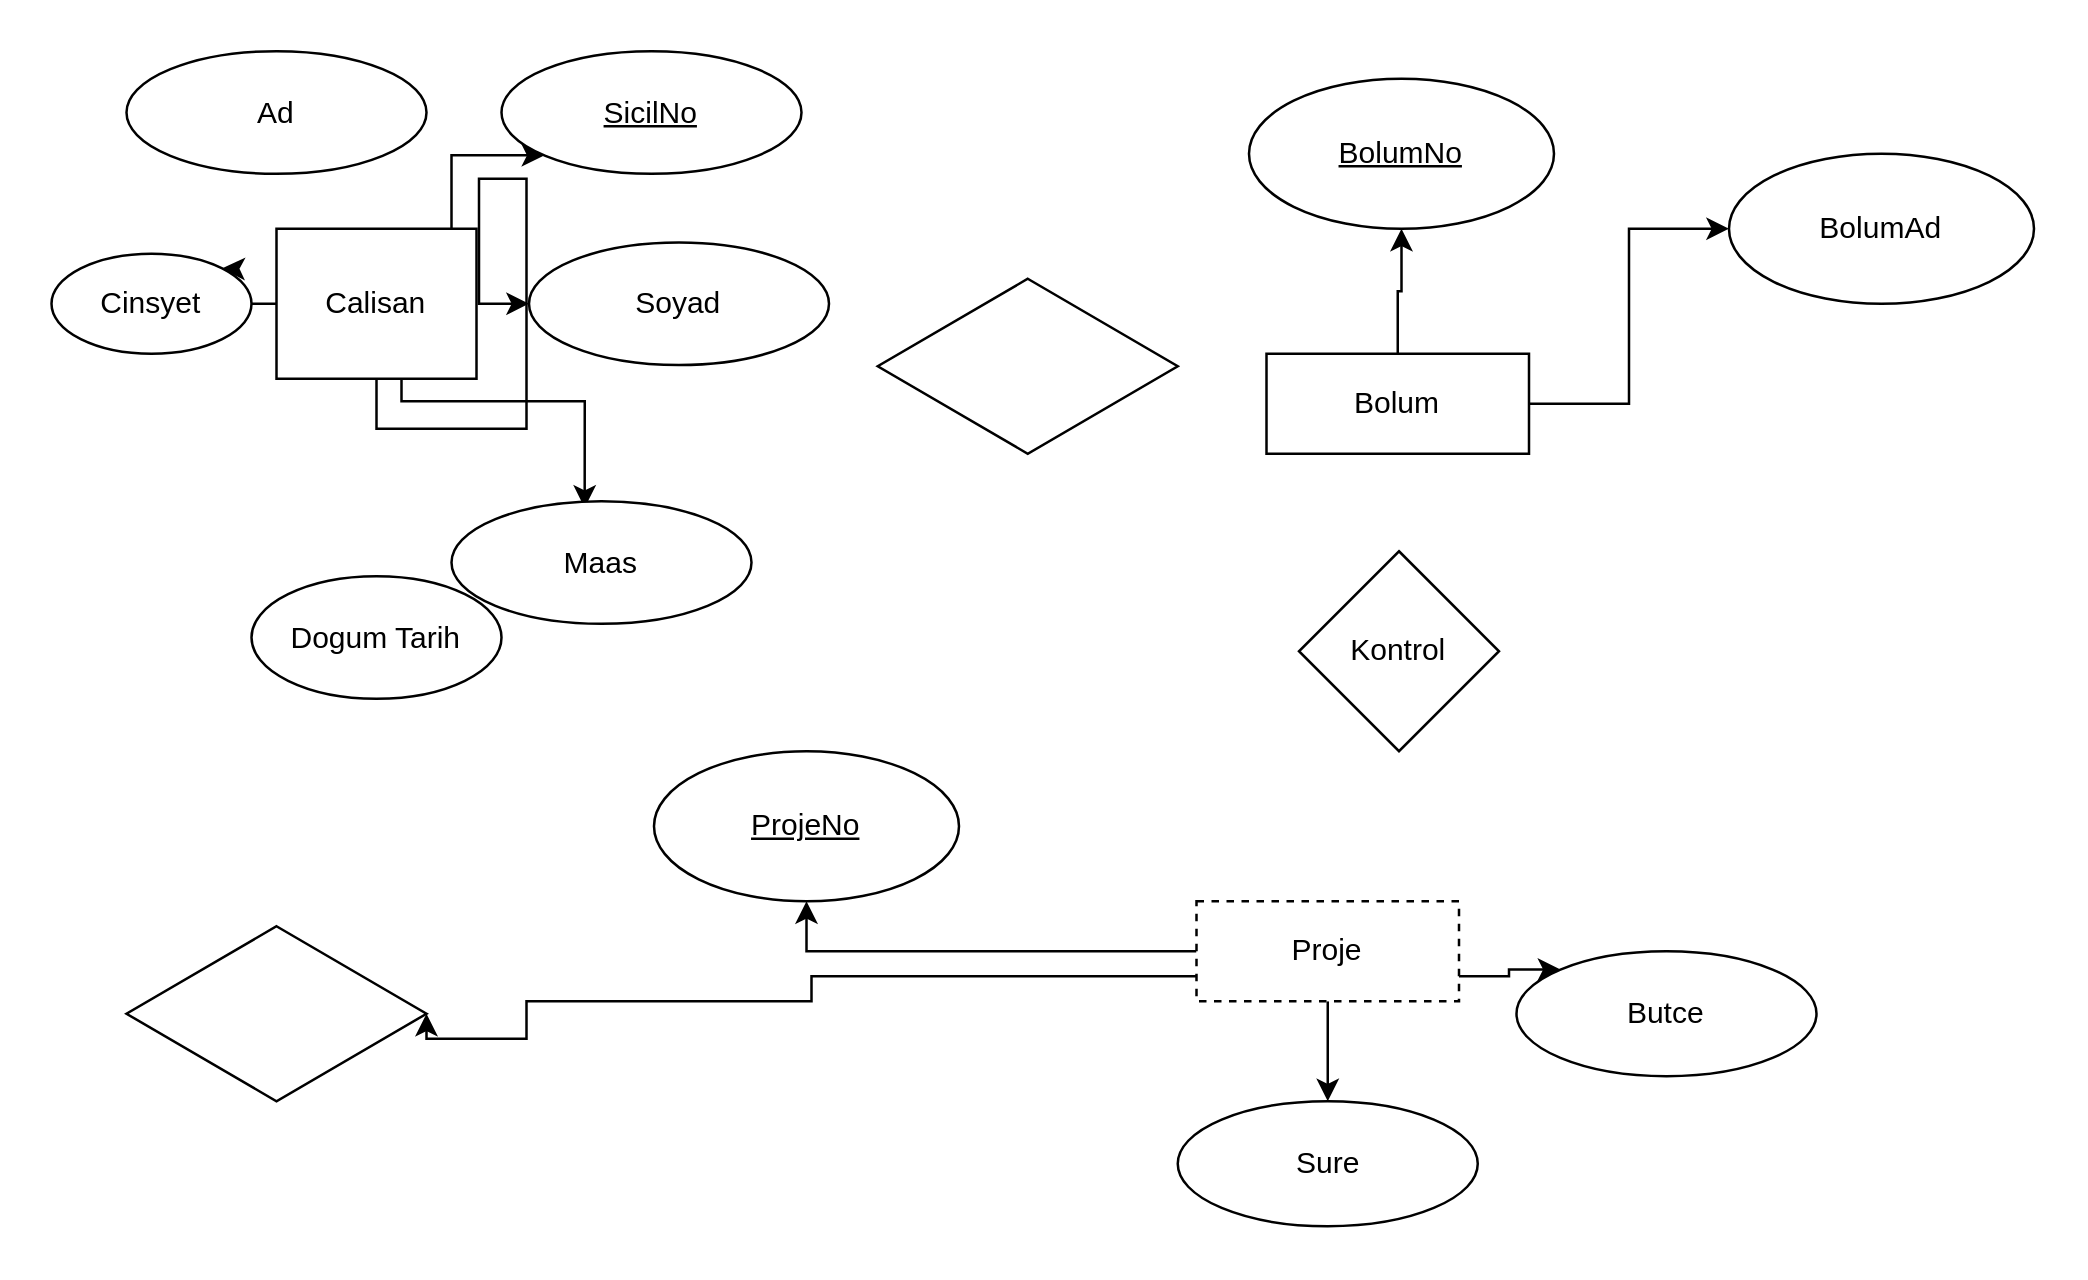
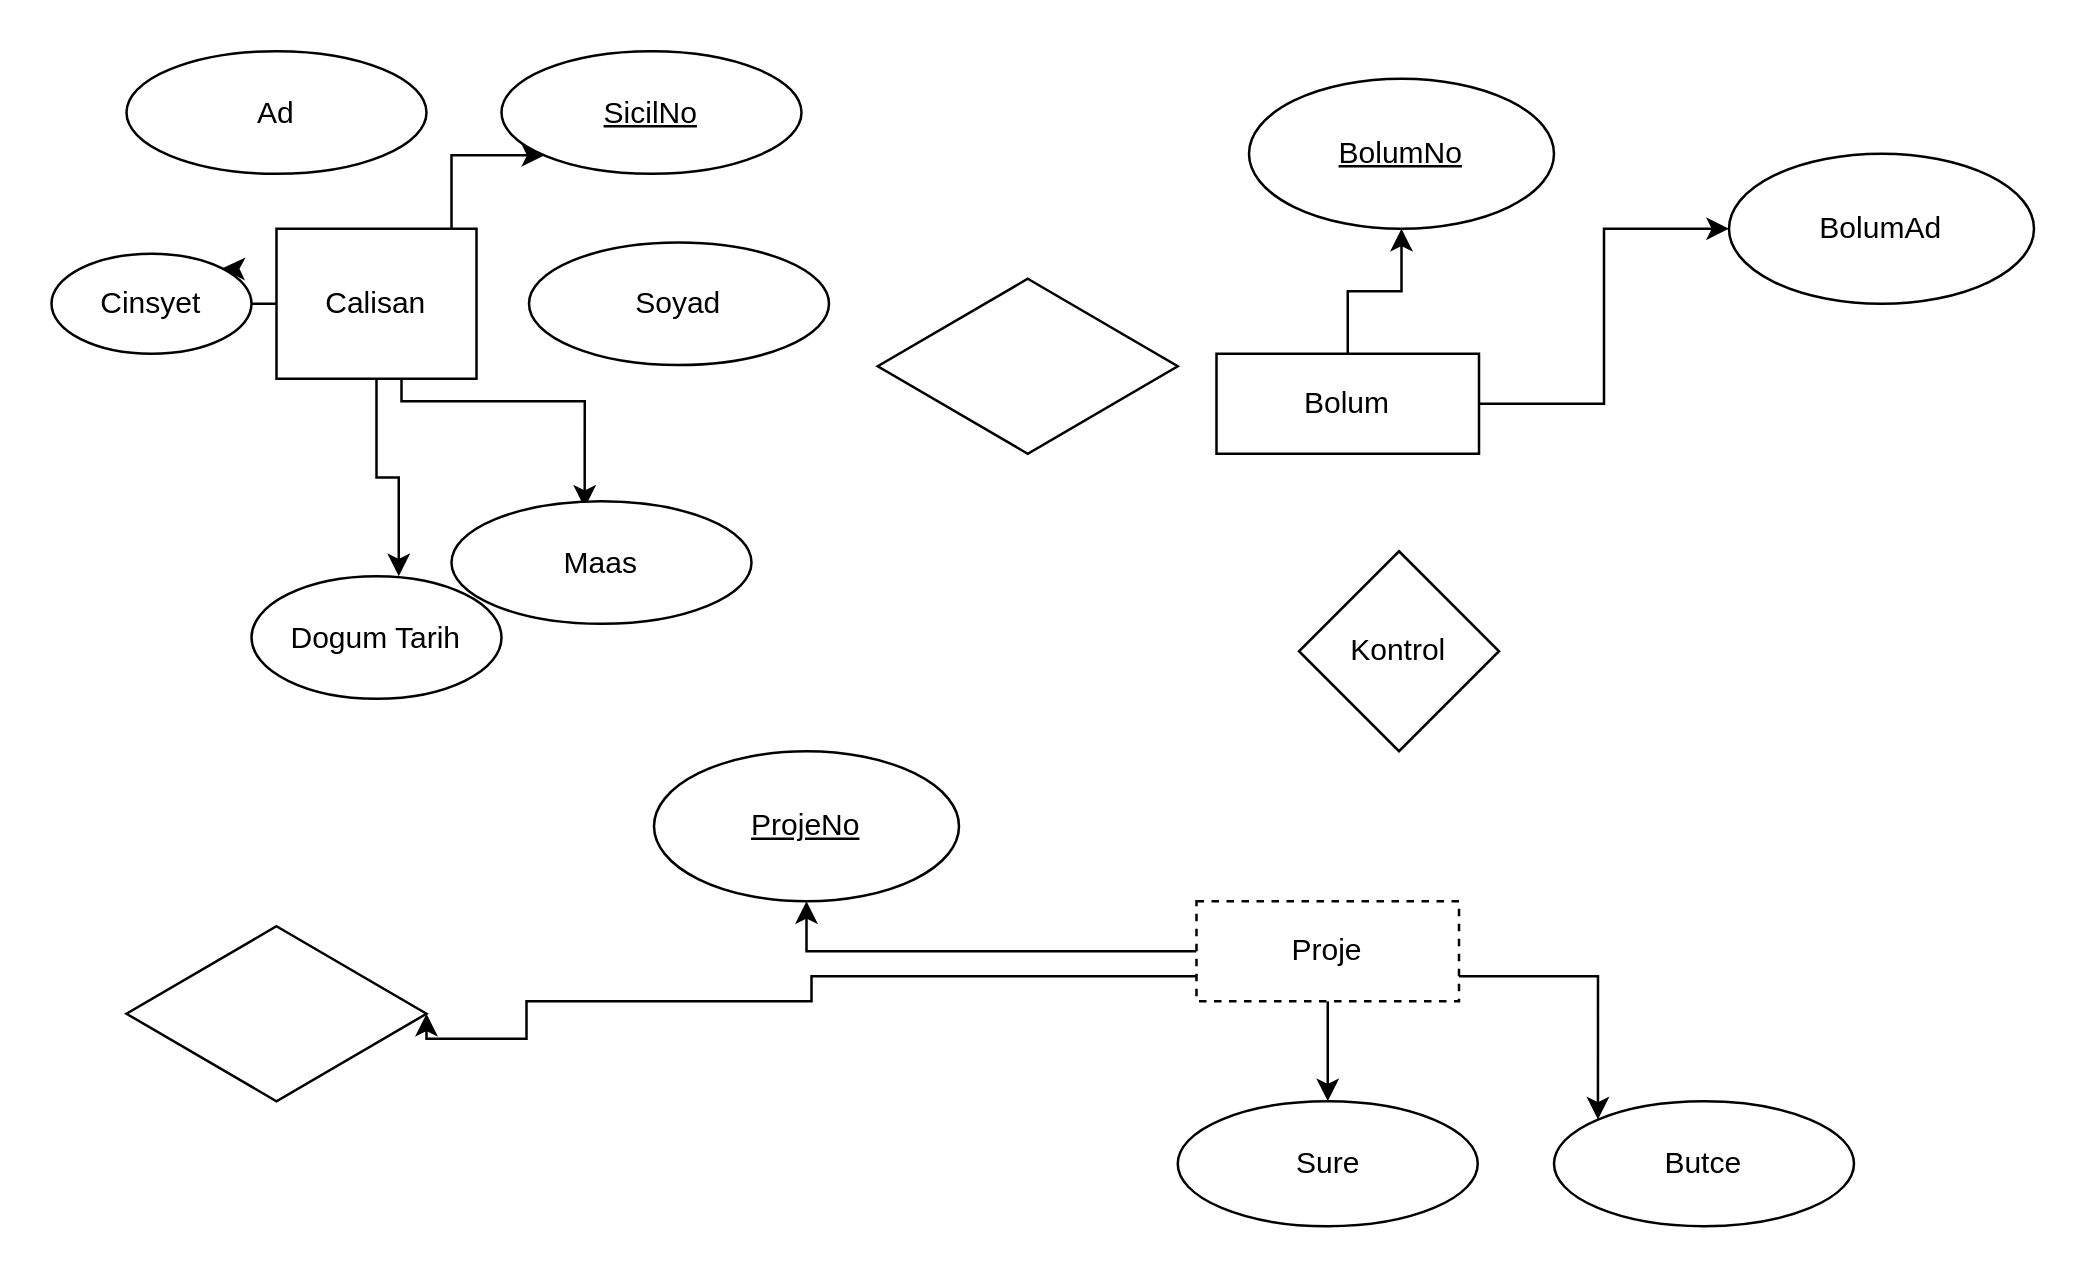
edge "Calisan" -> "Soyad": now "Calisan" -> "Dogum Tarih"
node "Bolum": moved (1398, 404) -> (1348, 404)
node "Butce": moved (1666, 1014) -> (1704, 1164)
